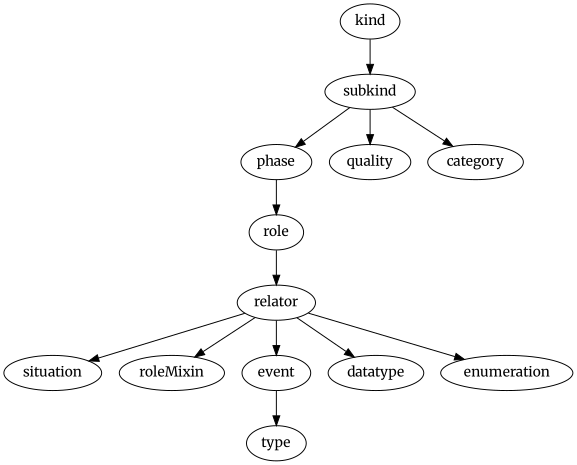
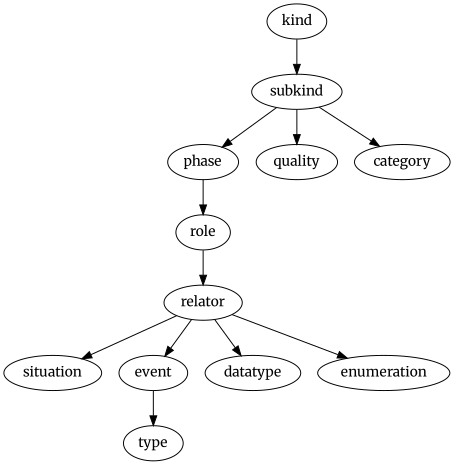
node "roleMixin": removed
